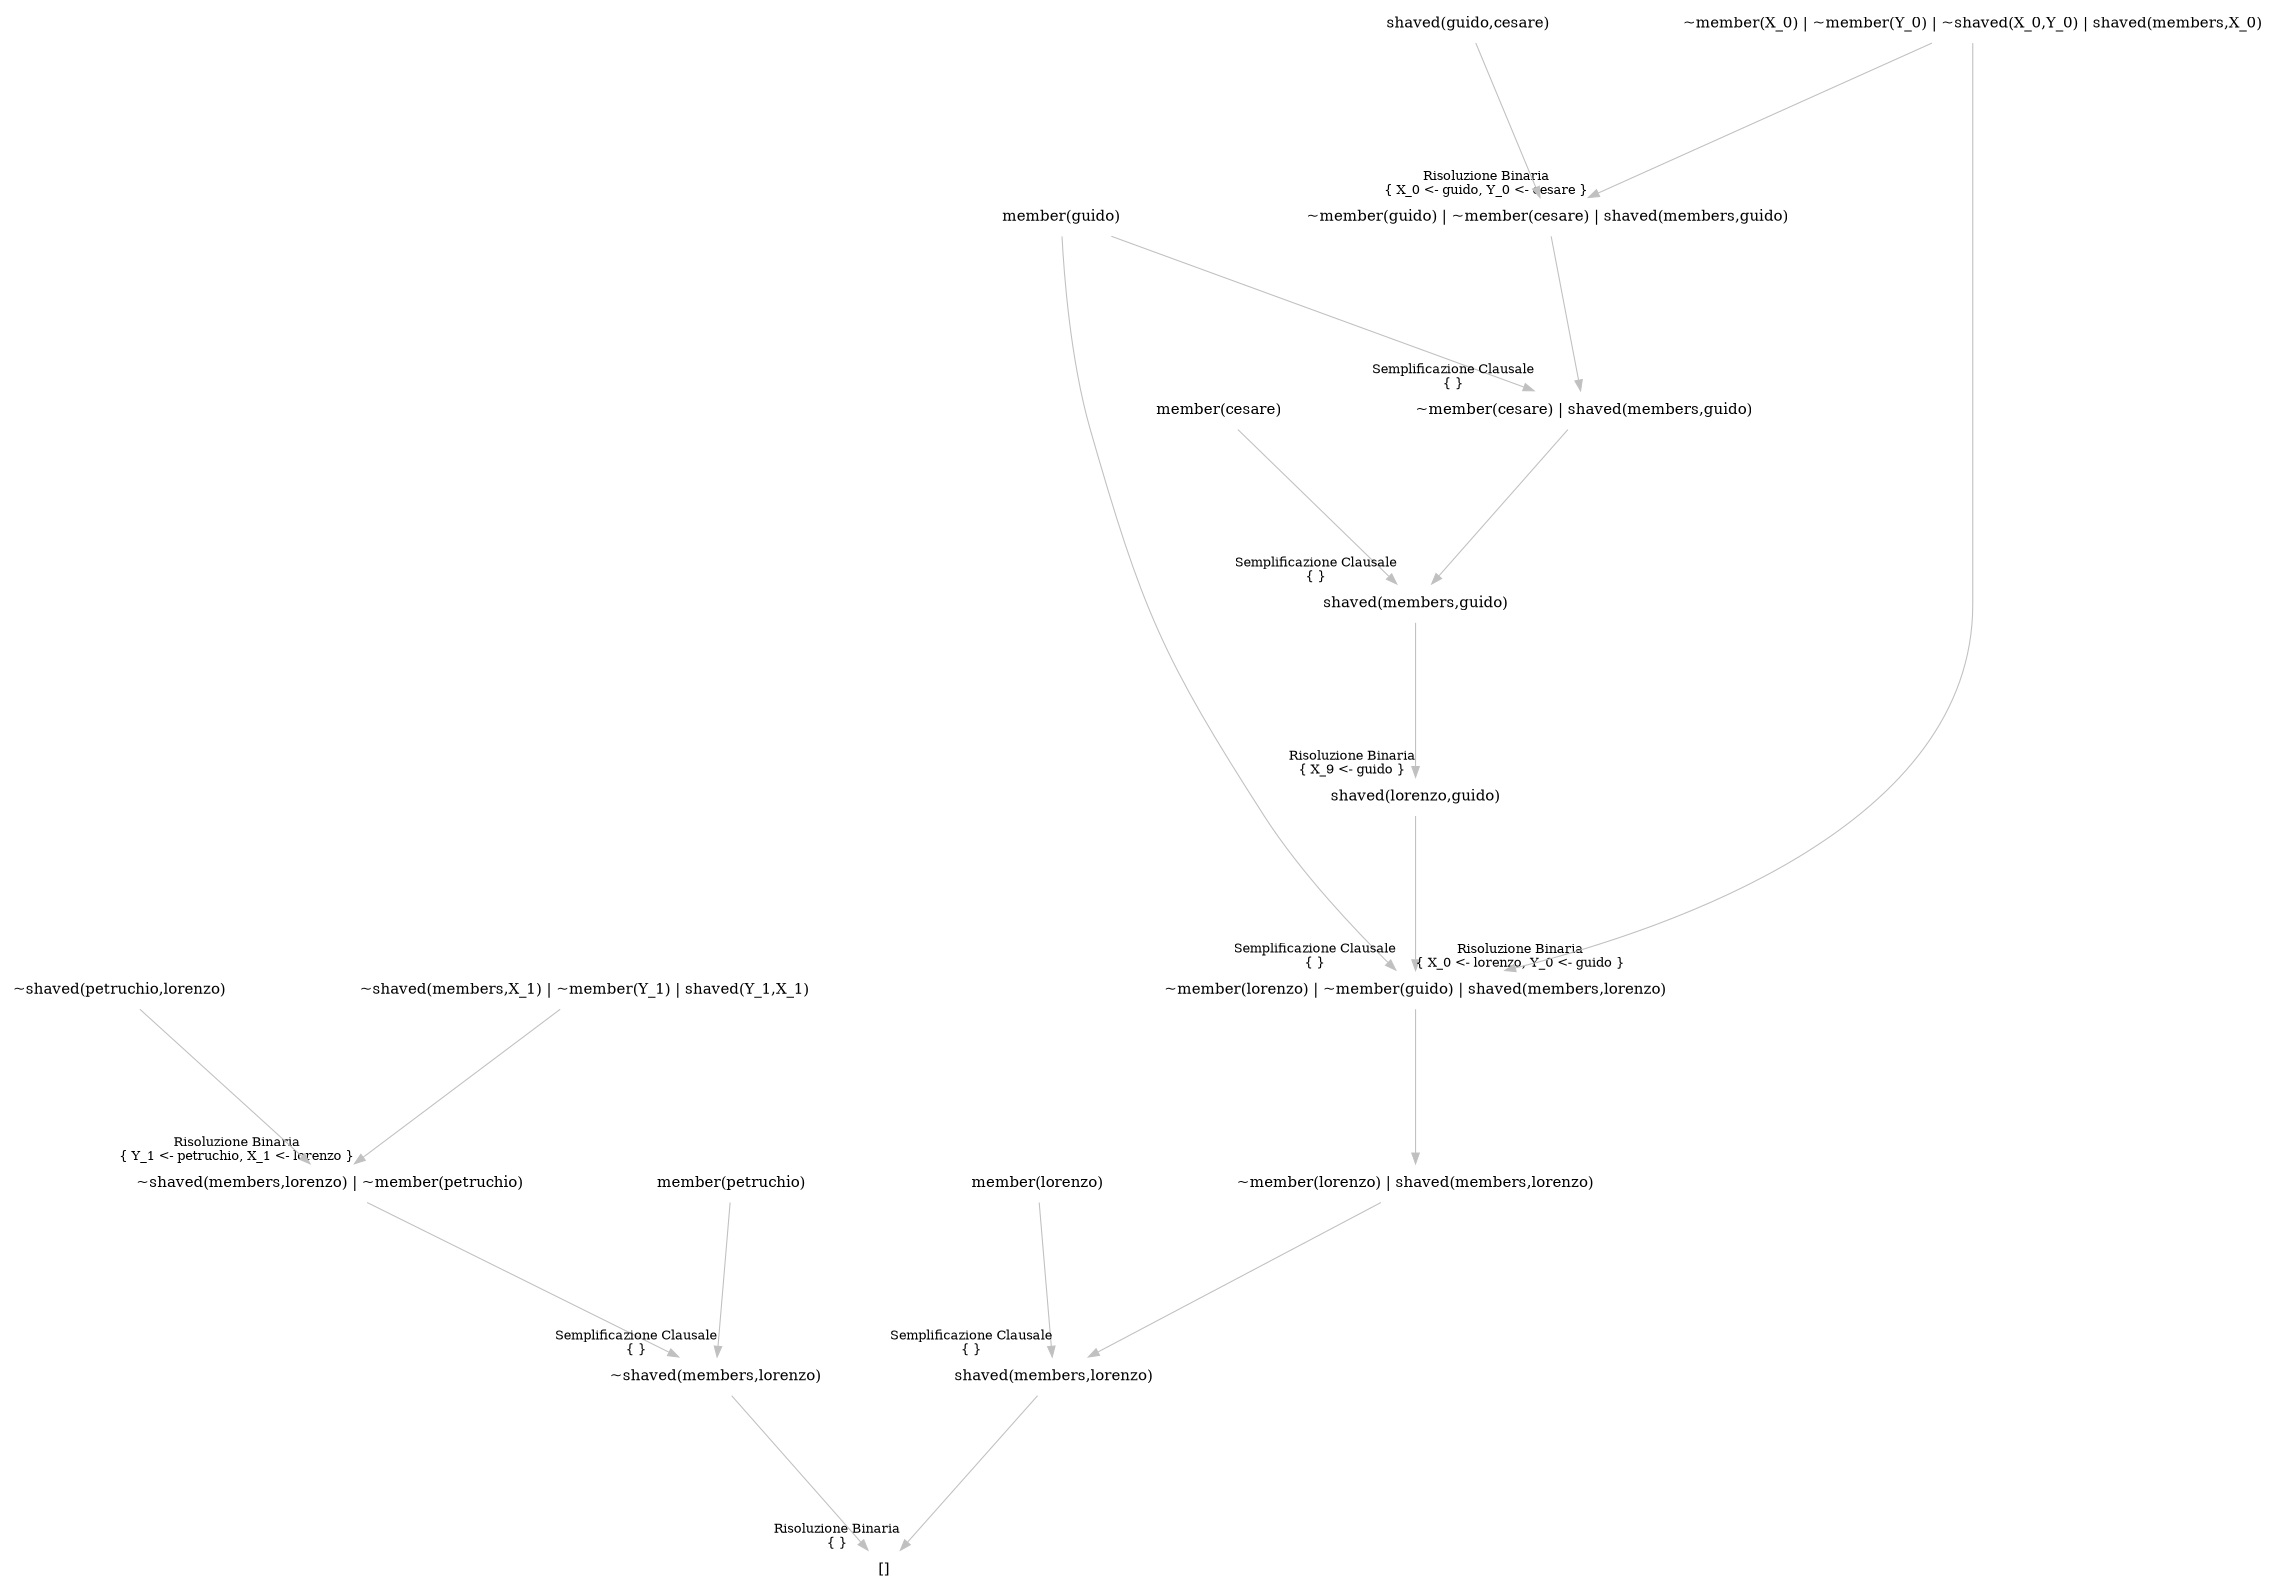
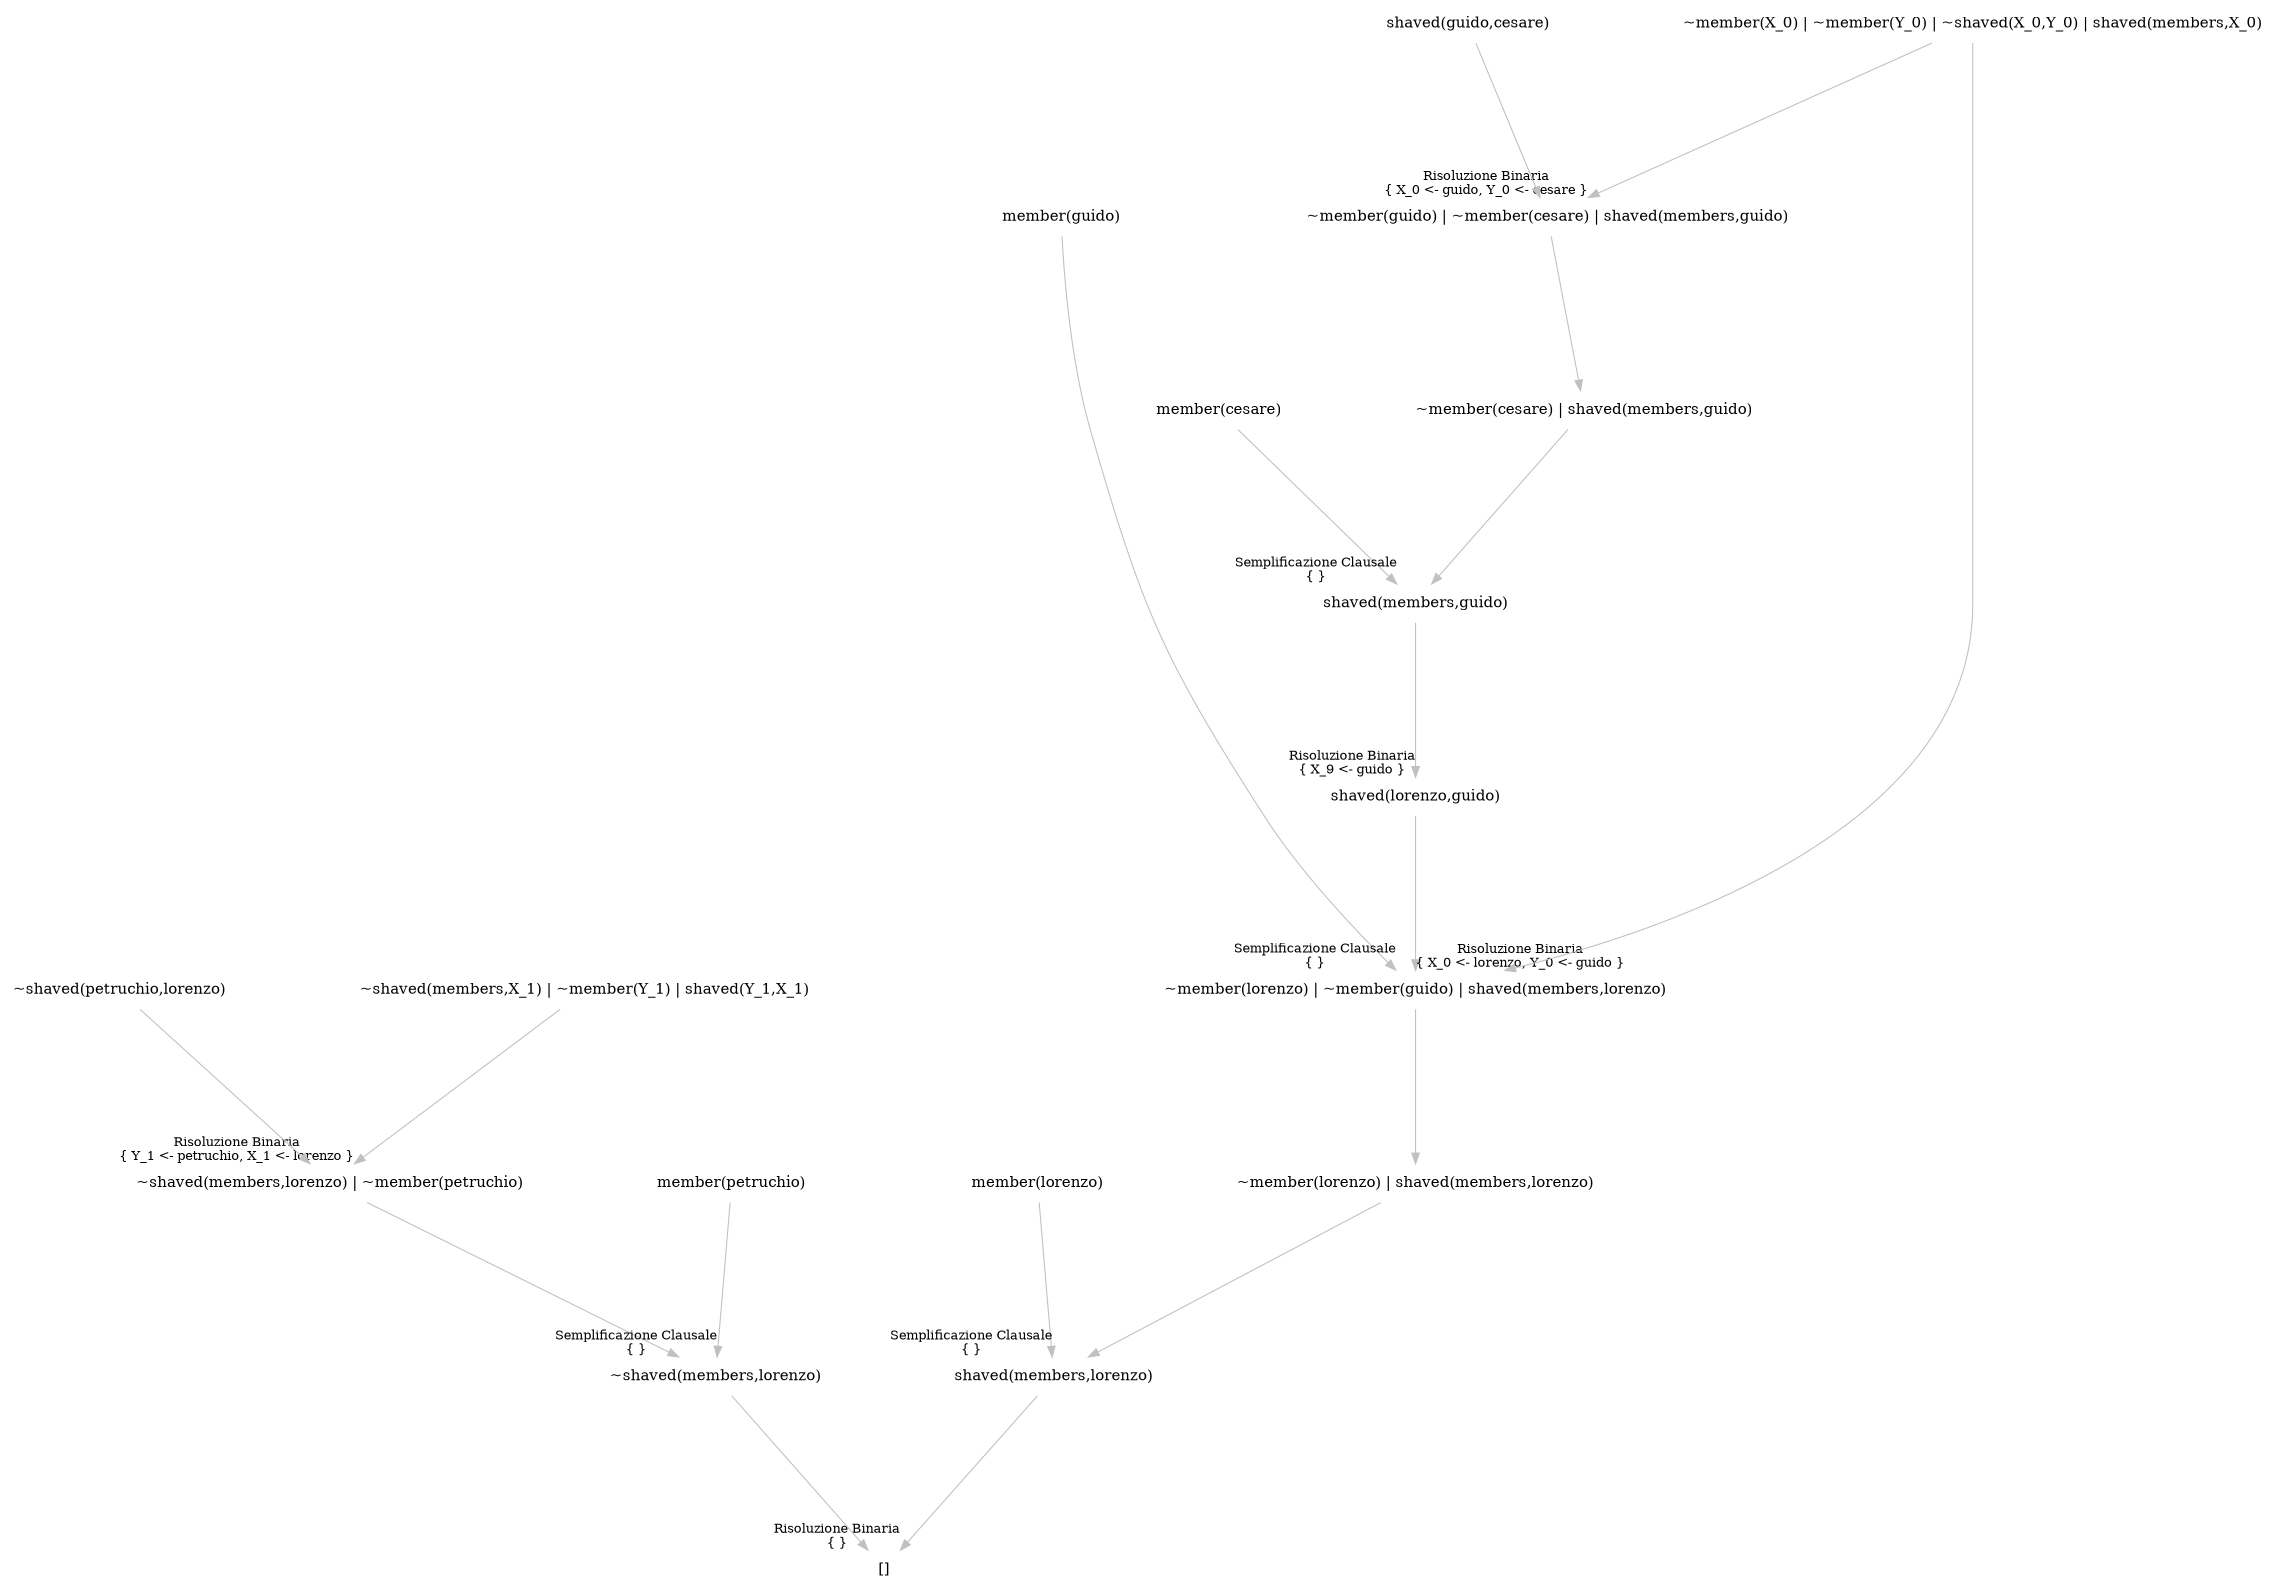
edge "member(guido)" -> "~member(cesare) | shaved(members,guido)": removed
